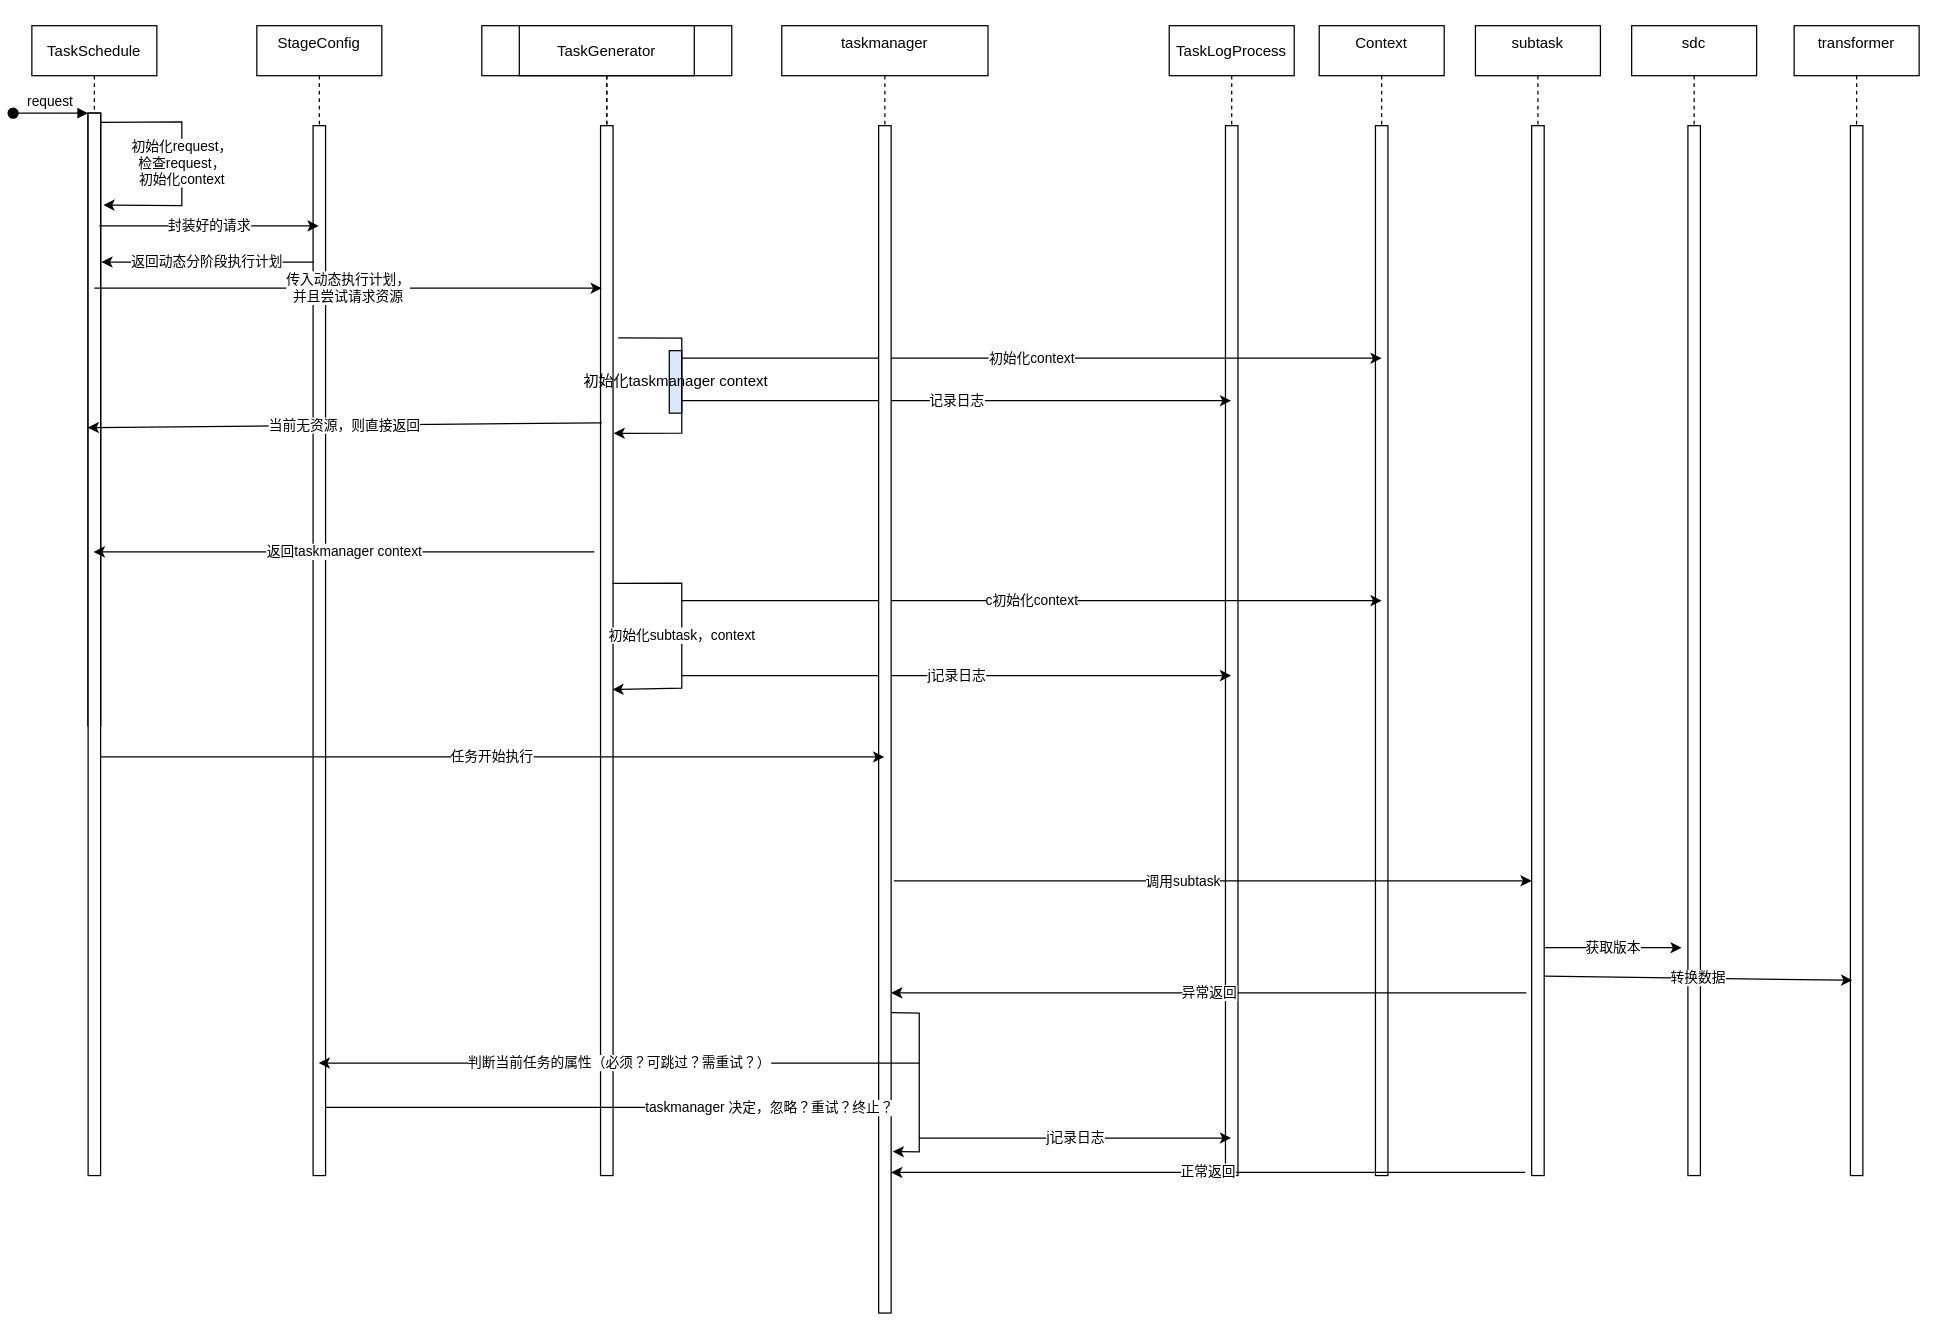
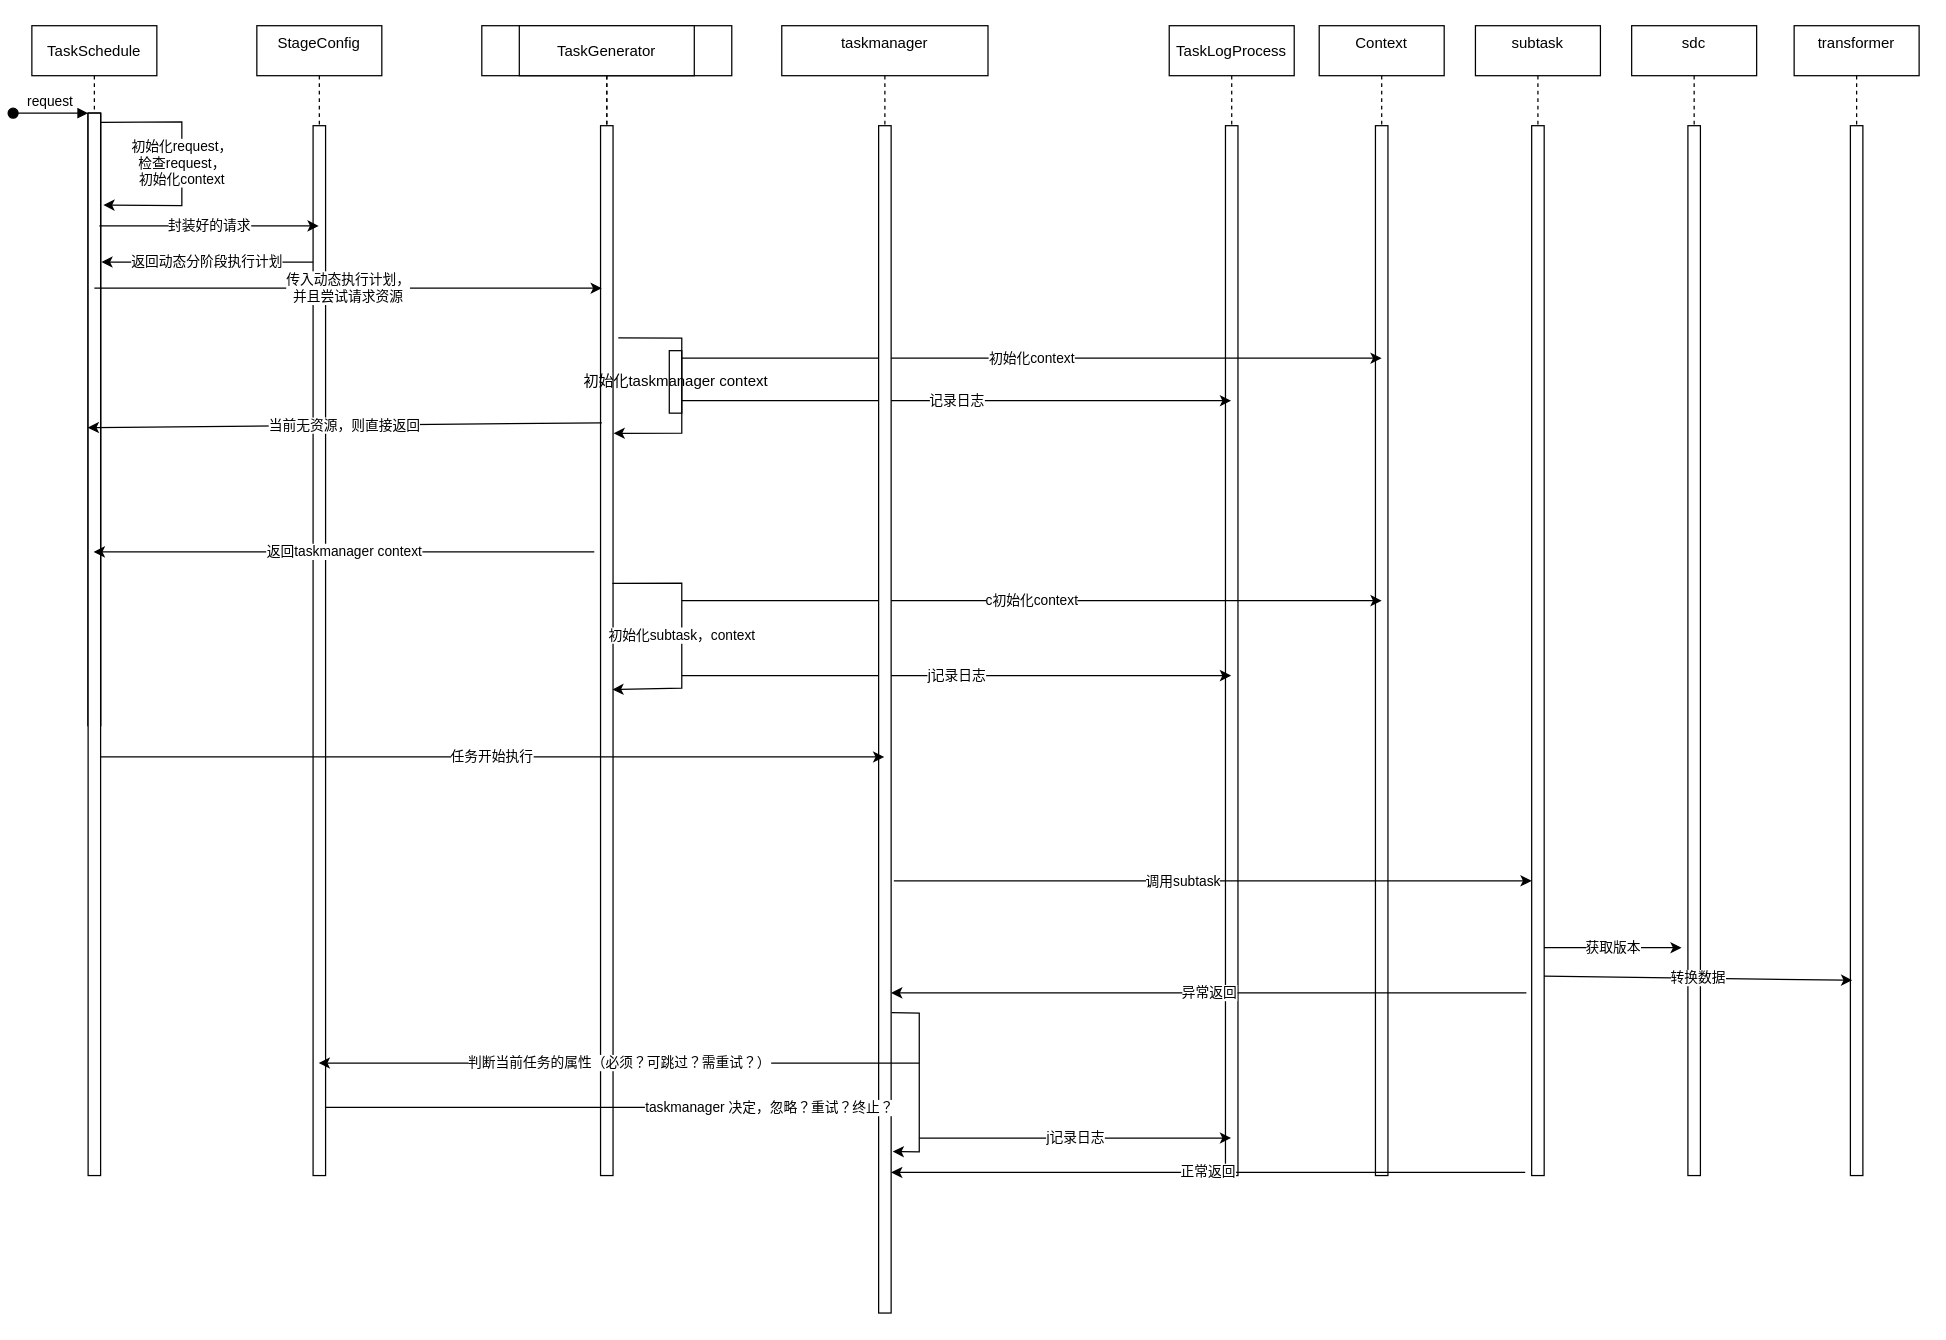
node "初始化taskmanager context": fillcolor #dae8fc -> #ffffff
